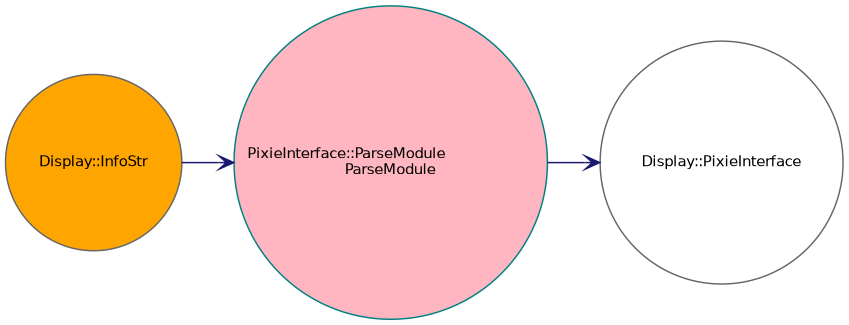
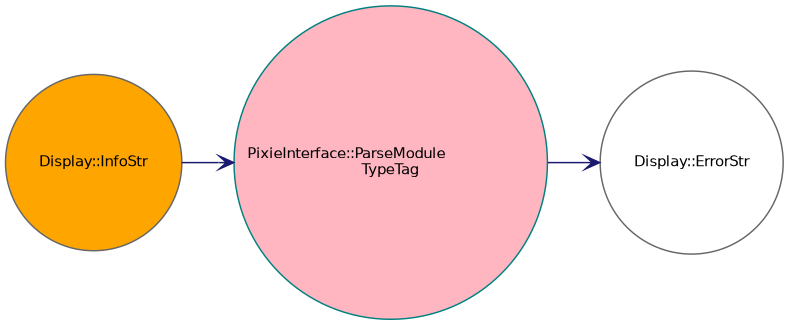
node "PixieInterface::ParseModule ParseModule": label "PixieInterface::ParseModule ParseModule" -> "PixieInterface::ParseModule TypeTag"
node "Display::PixieInterface": label "Display::PixieInterface" -> "Display::ErrorStr"
